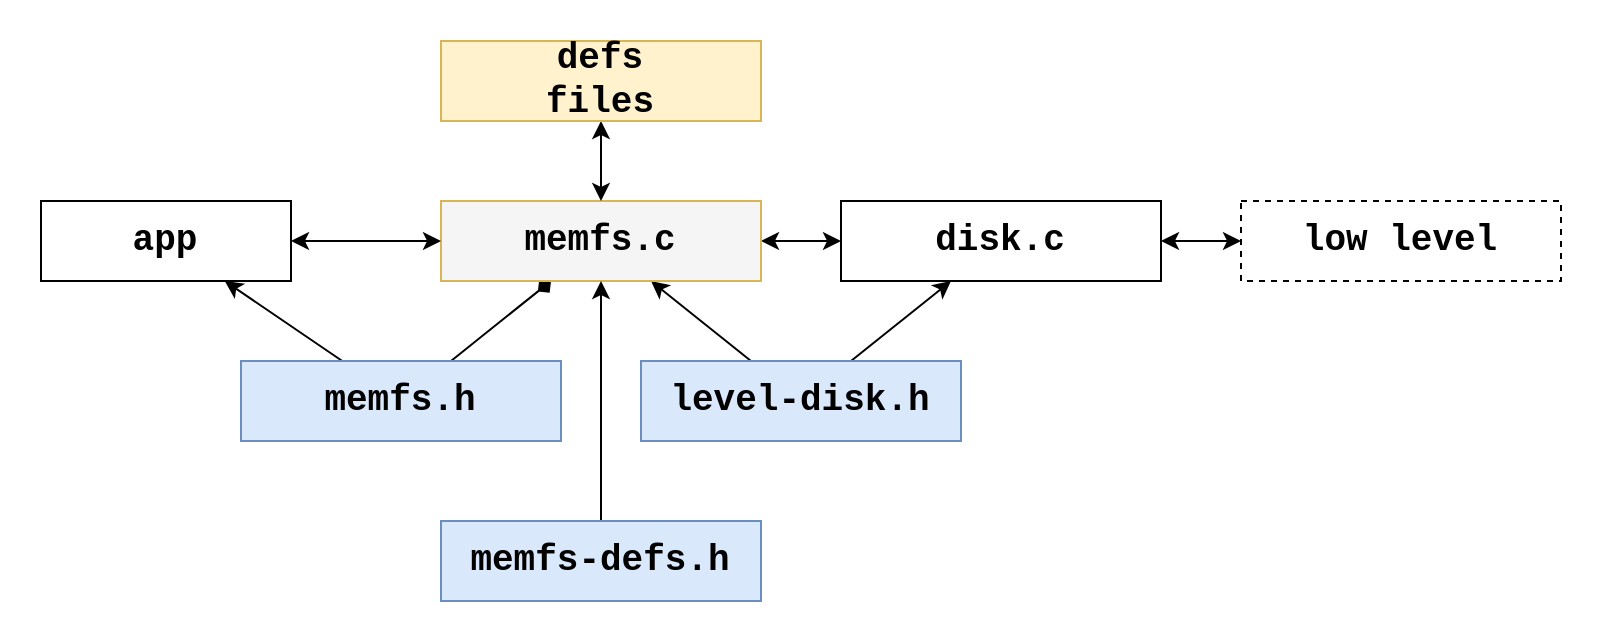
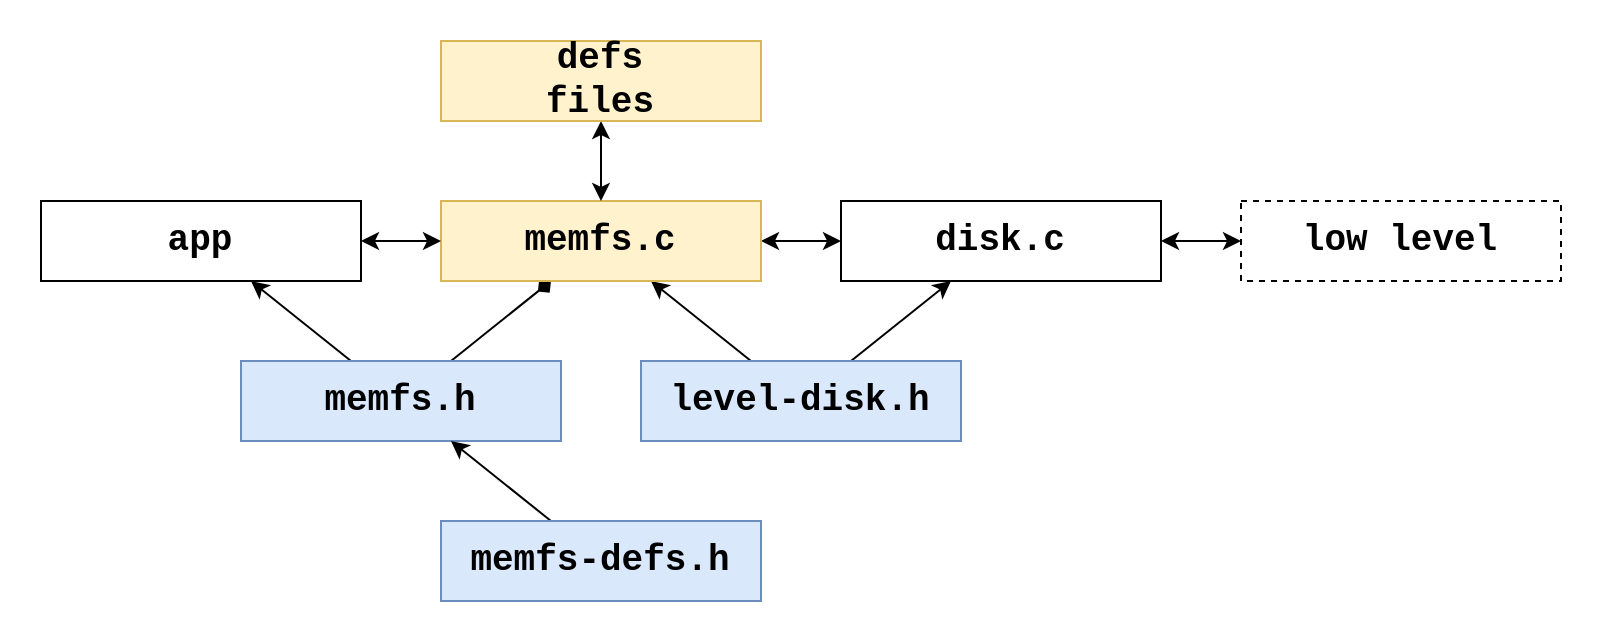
node "app": size 250x80 -> 320x80
node "memfs.c": fillcolor #f5f5f5 -> #fff2cc
edge "memfs-defs.h" -> "memfs.c": now "memfs-defs.h" -> "memfs.h"
